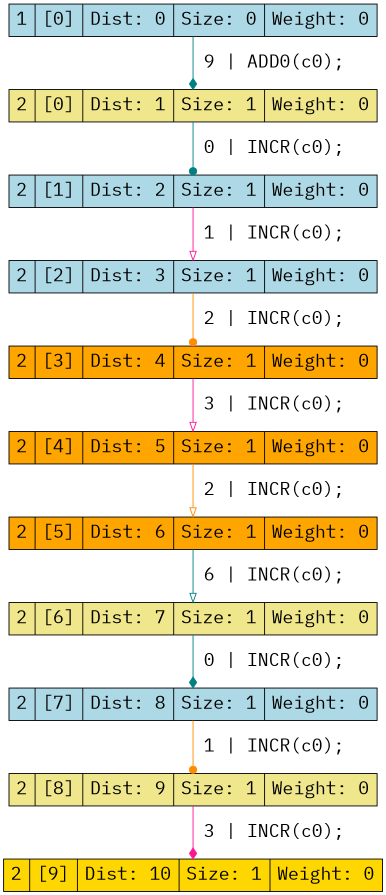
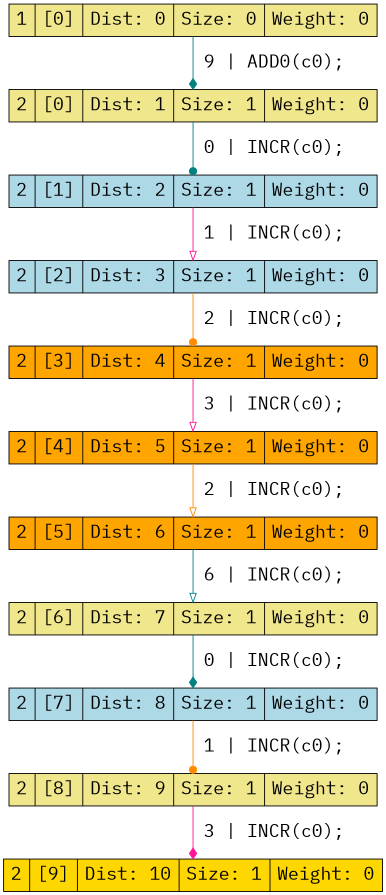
node "1": fillcolor lightblue -> khaki
